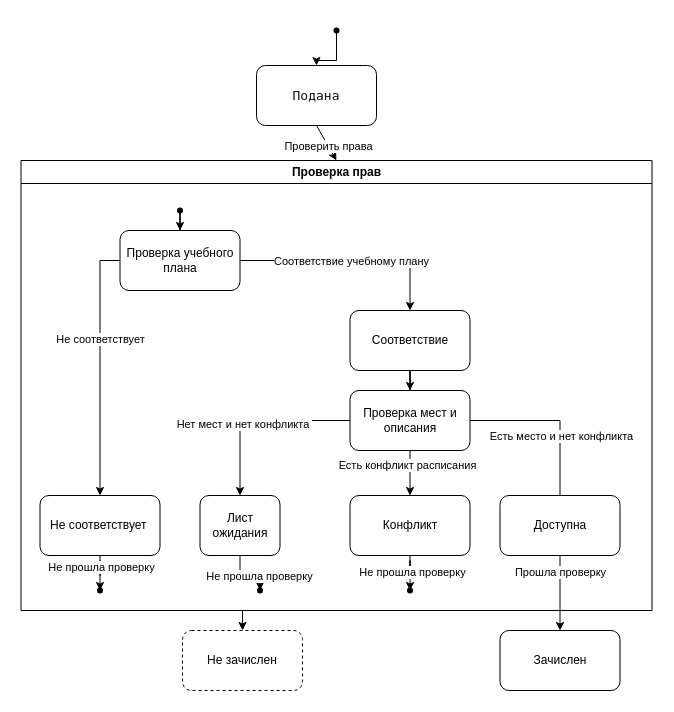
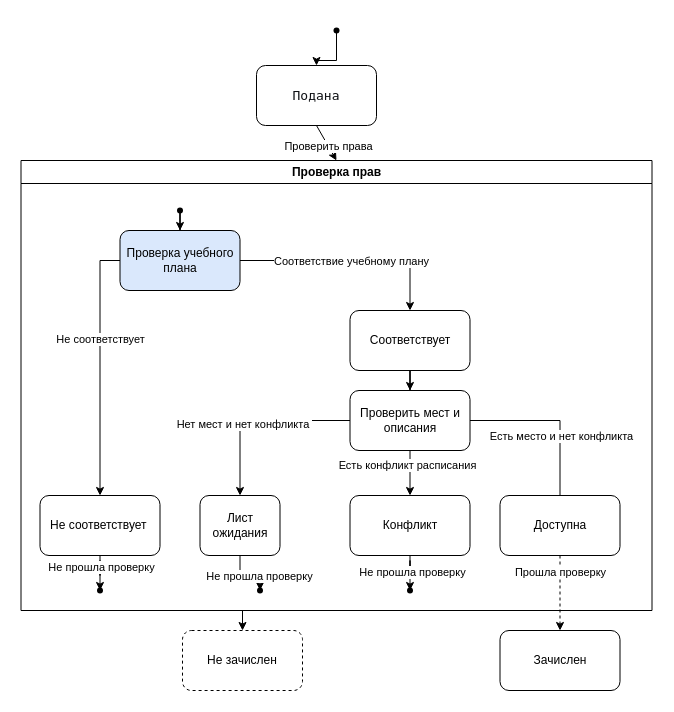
node "Проверка учебного плана": fillcolor #ffffff -> #dae8fc
node "Соответствие": label "Соответствие" -> "Соответствует"
node "Проверка мест и описания": label "Проверка мест и описания" -> "Проверить мест и описания"
edge "Доступна" -> "Зачислен": style solid -> dashed
